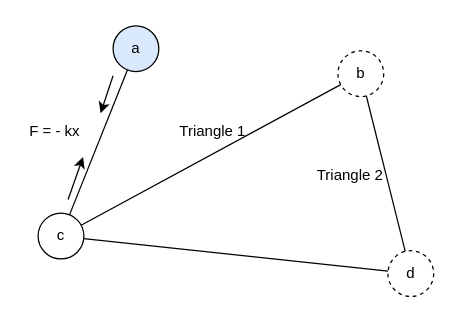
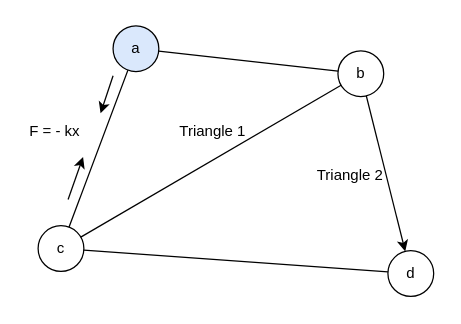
edge "a" -- "b": added
node "b": style dashed -> solid
node "c": moved (61, 236) -> (61, 249)
edge "b" -- "d": arrowhead none -> classic
node "d": style dashed -> solid
